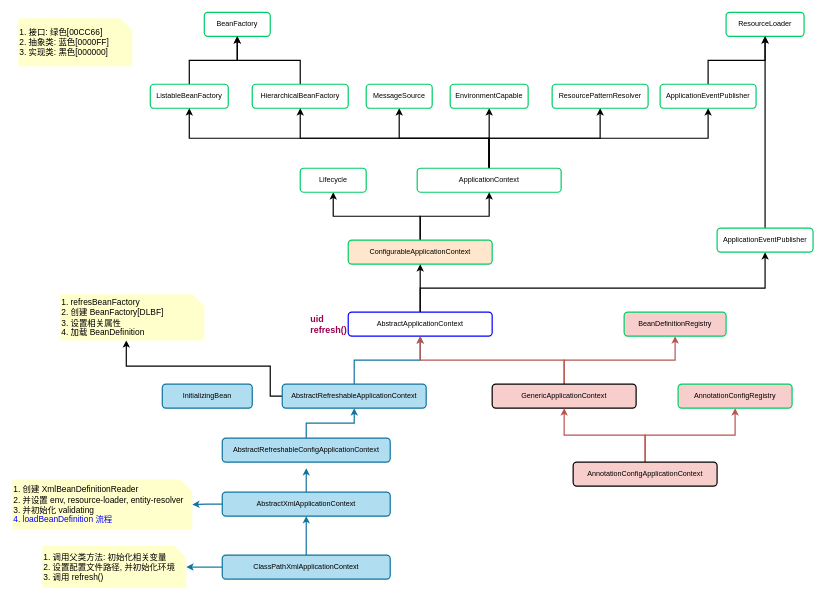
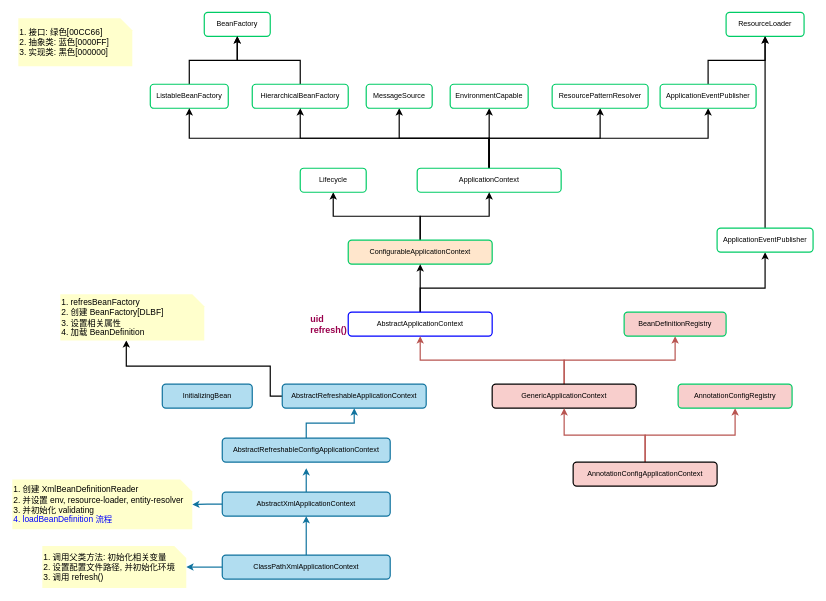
edge "AbstractRefreshableApplicationContext" -> "AbstractApplicationContext": removed
